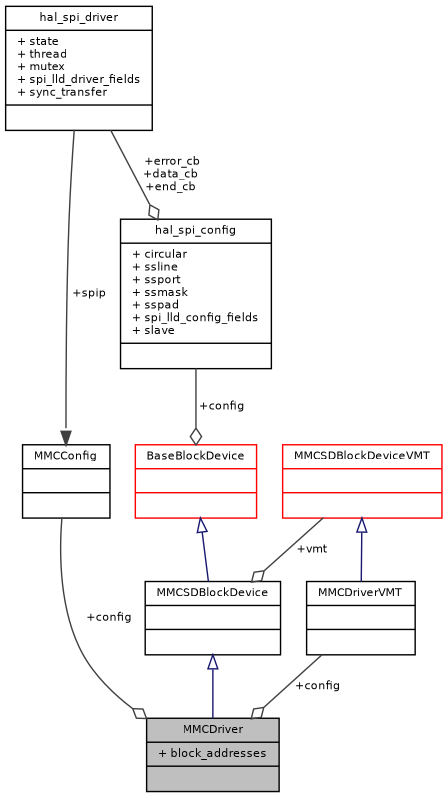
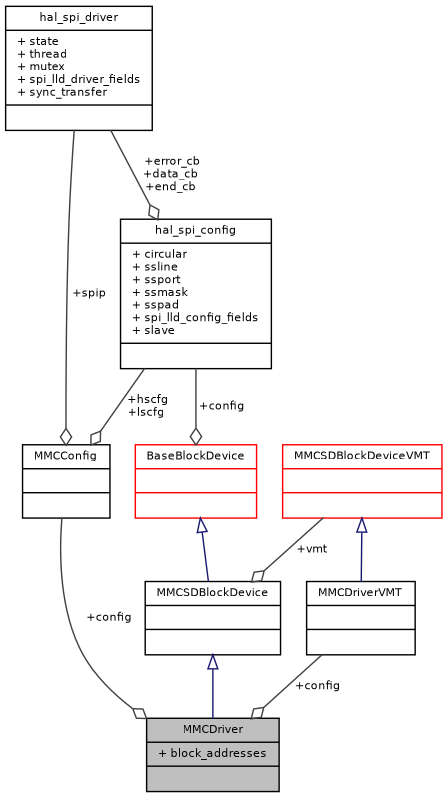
edge "hal_spi_driver" -> "MMCConfig": arrowhead normal -> odiamond
edge "hal_spi_config" -> "MMCConfig": added, label "+hscfg +lscfg"
